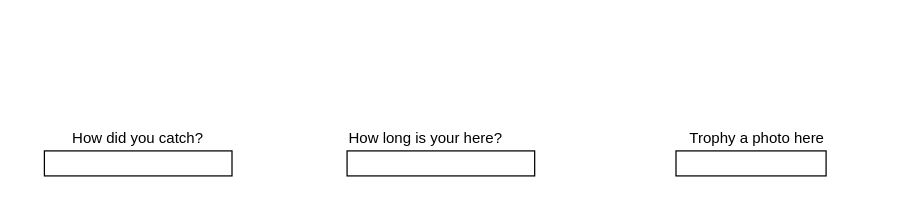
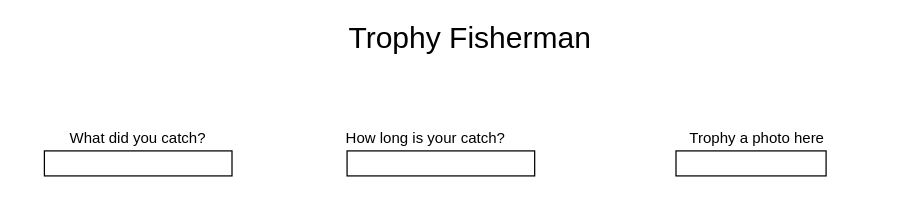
node "Trophy Fisherman": added
node "How did you catch?": label "How did you catch?" -> "What did you catch?"
node "How long is your here?": label "How long is your here?" -> "How long is your catch?"
